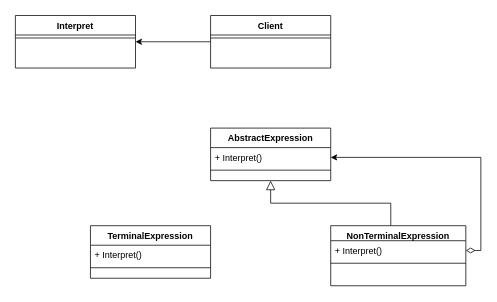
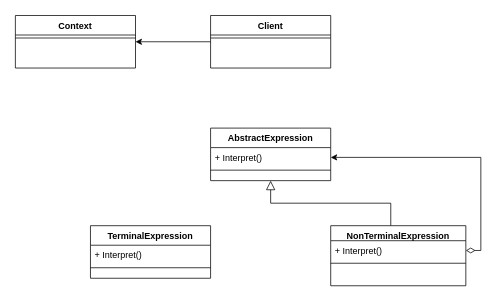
node "Interpret": label "Interpret" -> "Context"
